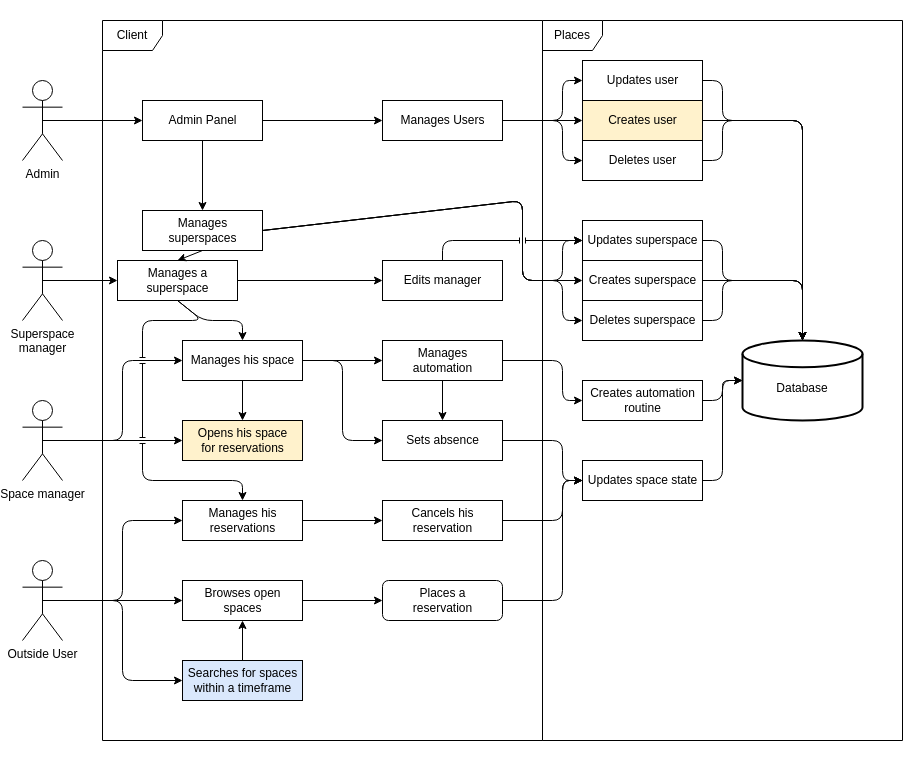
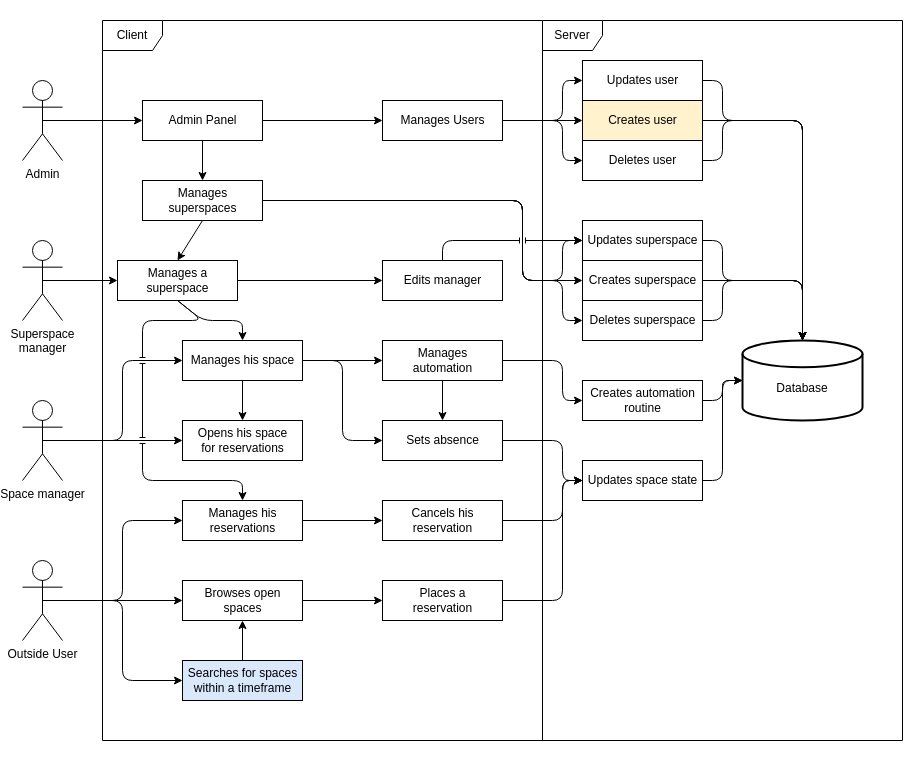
node "Places": label "Places" -> "Server"
node "Manages superspaces": moved (203, 231) -> (203, 201)
node "Opens his space for reservations": fillcolor #fff2cc -> #ffffff
node "Places a reservation": shape rounded rectangle -> rectangle
